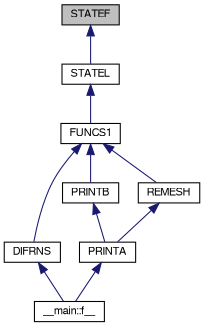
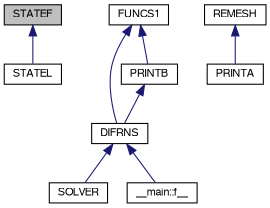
edge "FUNCS1" -> "STATEL": removed
edge "REMESH" -> "FUNCS1": removed
node "SOLVER": added
edge "PRINTA" -> "PRINTB": now "DIFRNS" -> "PRINTB"
edge "__main::f__" -> "PRINTA": removed
